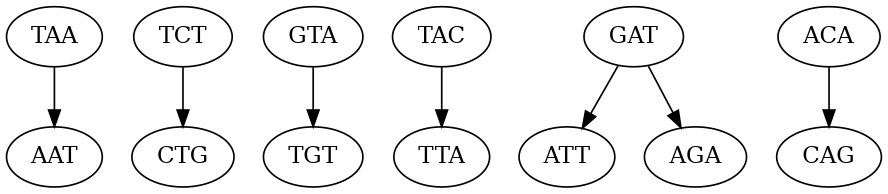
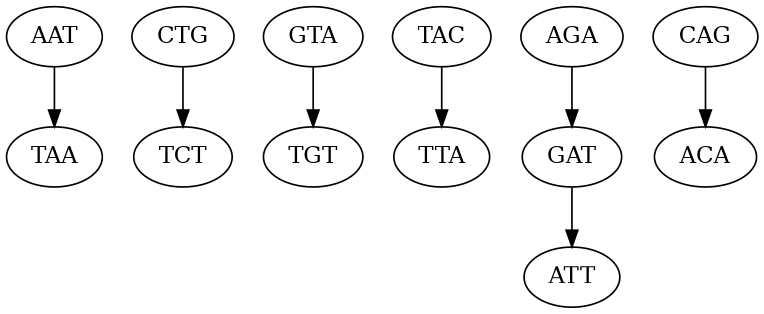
edge "TAA" -> "AAT": reversed
edge "TCT" -> "CTG": reversed
edge "GAT" -> "AGA": reversed
edge "ACA" -> "CAG": reversed
